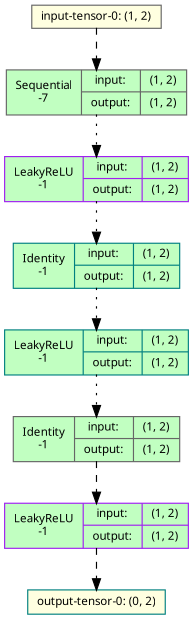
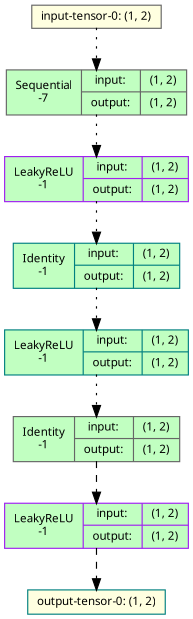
edge "input-tensor-0: (1, 2)" -> "Sequential": style dashed -> dotted
node "output-tensor-0: (0, 2)": label "output-tensor-0: (0, 2)" -> "output-tensor-0: (1, 2)"
